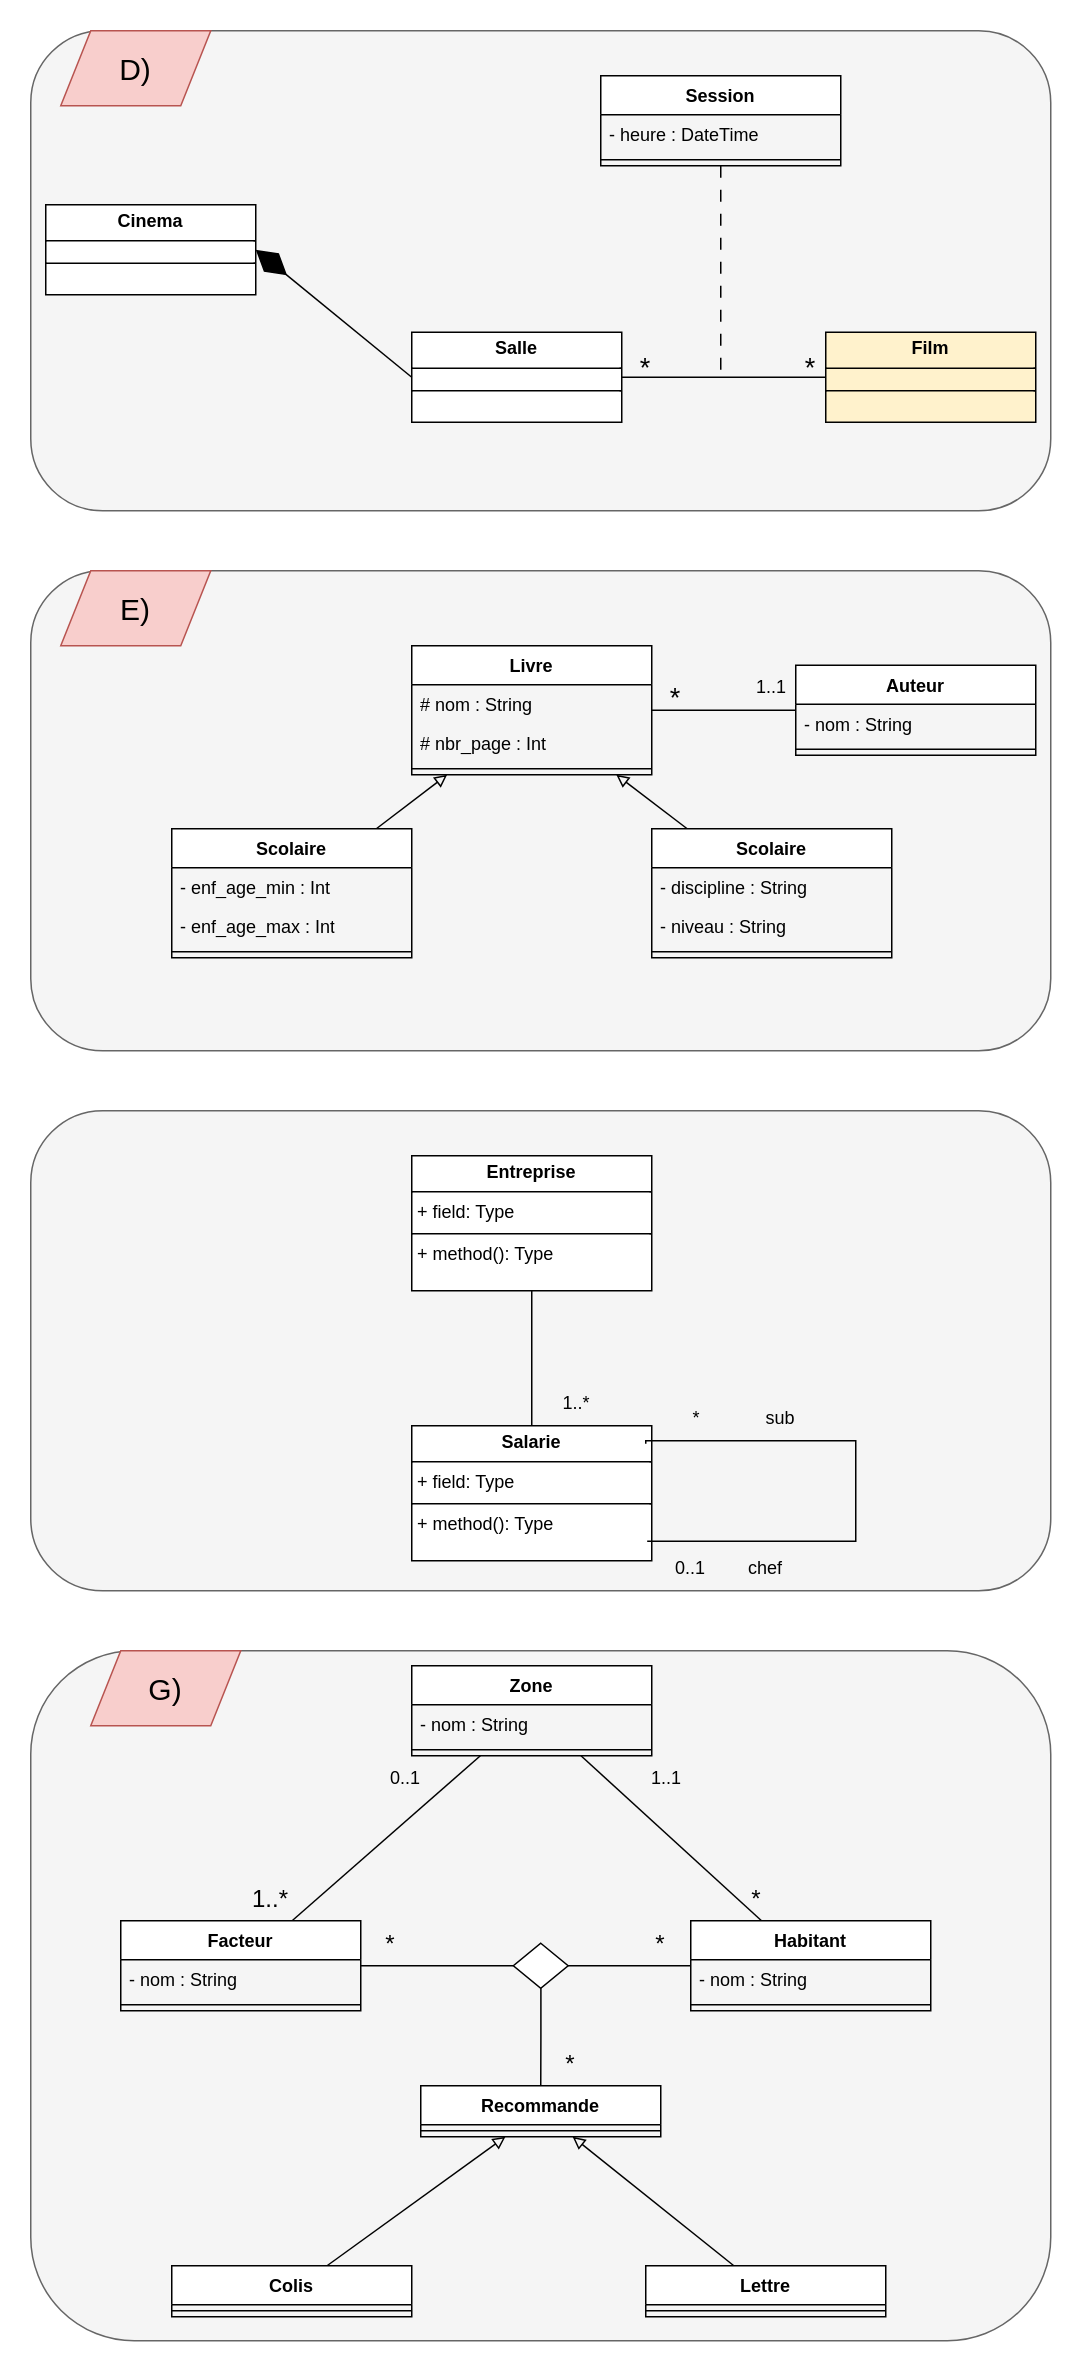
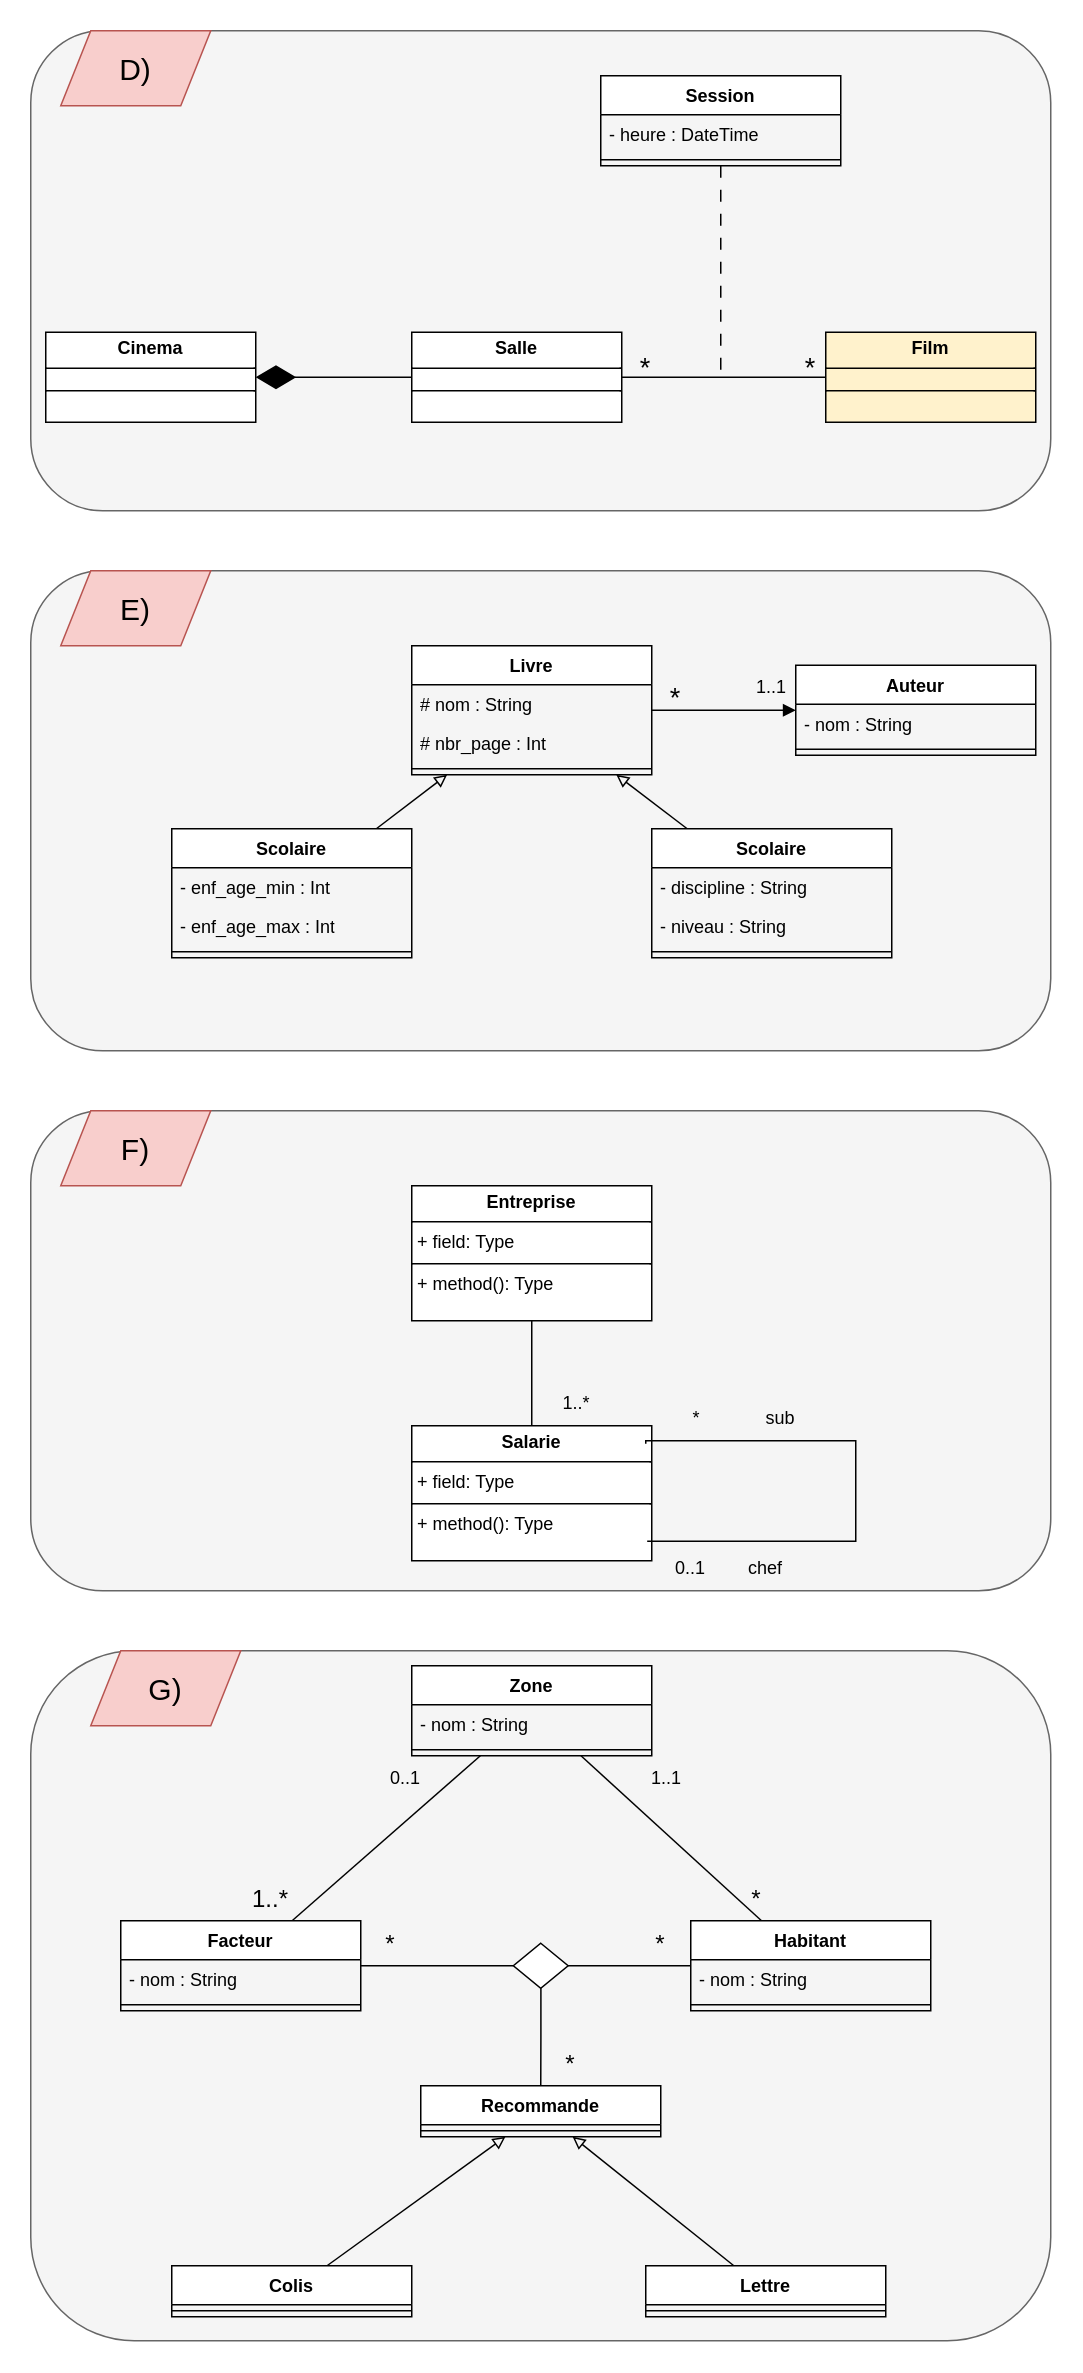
node "Cinema": moved (151, 250) -> (151, 377)
edge "Livre" -- "Auteur": arrowhead none -> block
node "F)": added
node "Entreprise + field: Type + method(): Type": moved (532, 1223) -> (532, 1253)
